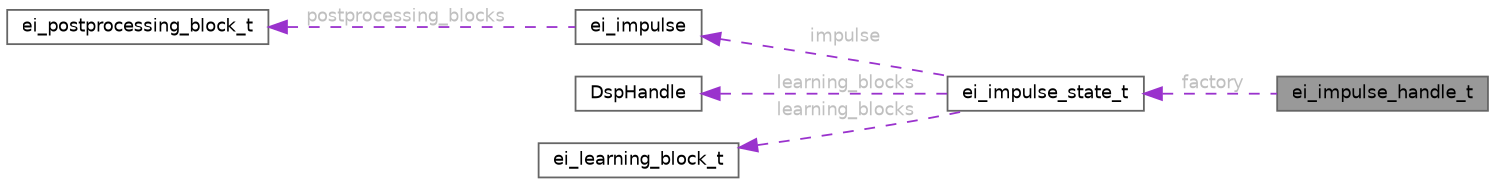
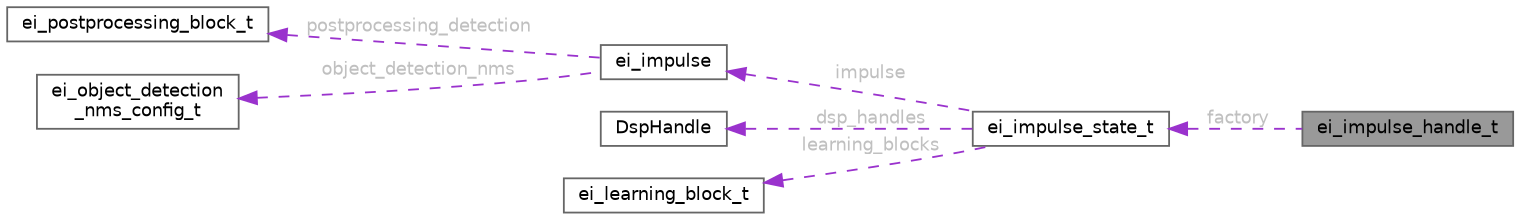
edge "ei_impulse" -> "ei_postprocessing_block_t": label " postprocessing_blocks" -> " postprocessing_detection"
edge "ei_impulse_state_t" -> "DspHandle": label " learning_blocks" -> " dsp_handles"
node "ei_object_detection _nms_config_t": added
